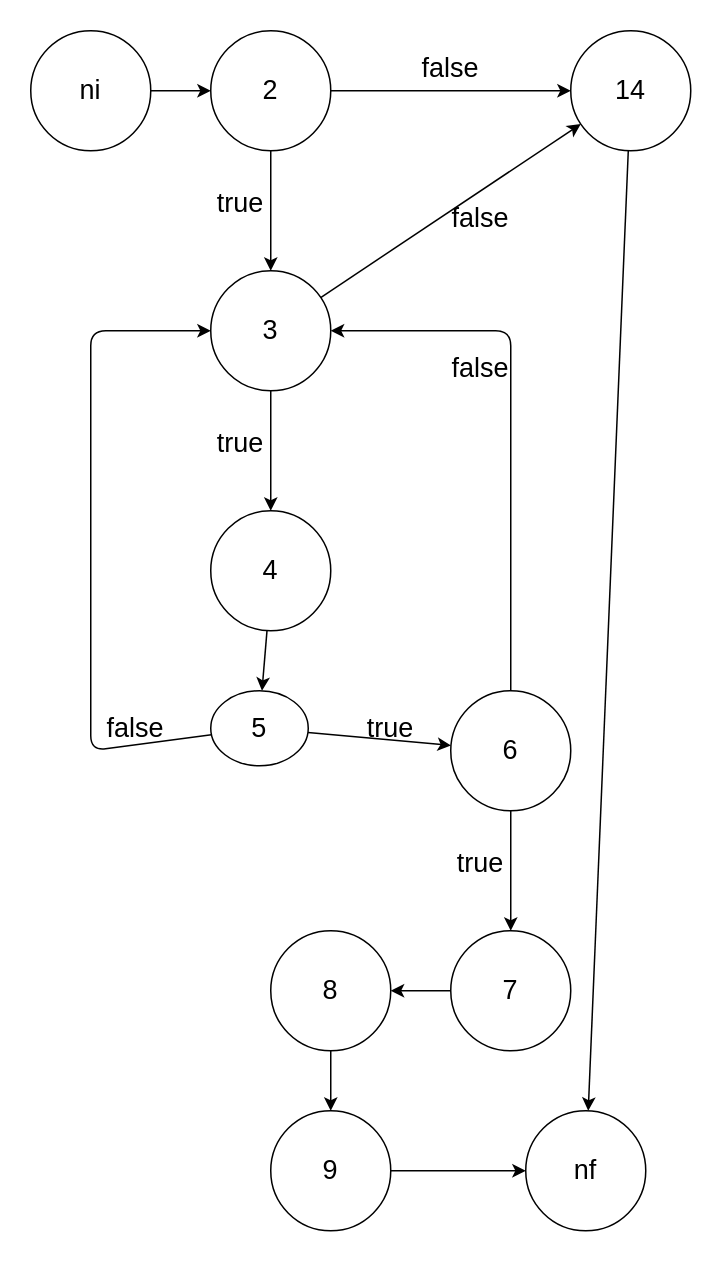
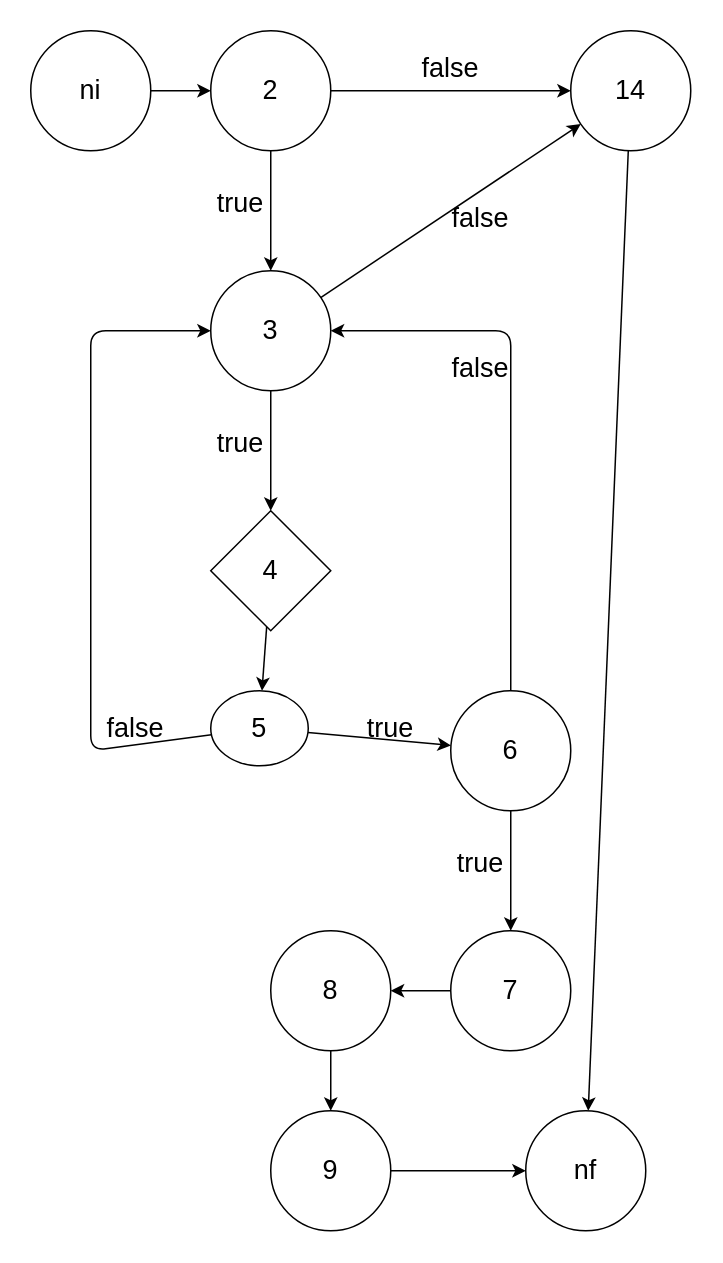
node "4": shape ellipse -> diamond
